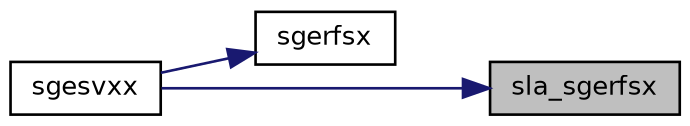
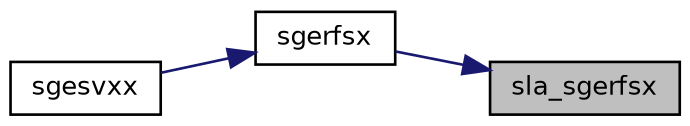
edge "sgesvxx" -> "sla_sgerfsx": now "sgerfsx" -> "sla_sgerfsx"
